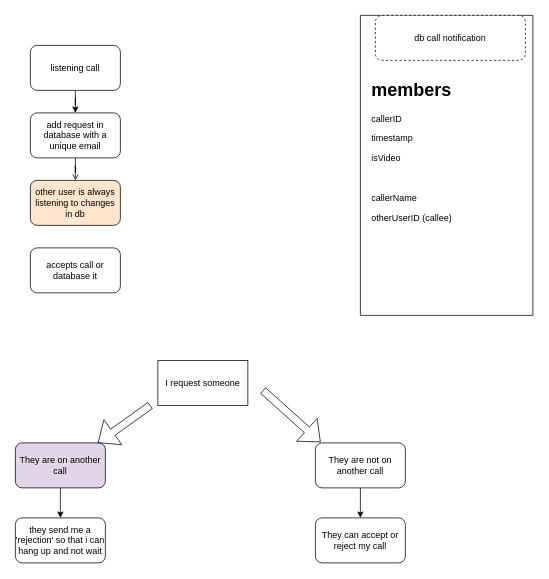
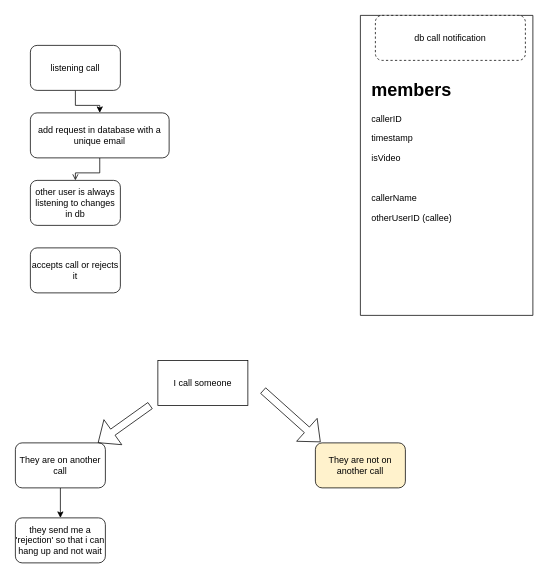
node "add request in database with a unique email": size 90x45 -> 139x45
node "other user is always listening to changes in db": fillcolor #ffe6cc -> #ffffff
node "accepts call or database it": label "accepts call or database it" -> "accepts call or rejects it"
node "I request someone": label "I request someone" -> "I call someone"
node "They are on another call": fillcolor #e1d5e7 -> #ffffff
node "They are not on another call": fillcolor #ffffff -> #fff2cc
edge "They are not on another call" -> "They can accept or reject my call": removed
node "They can accept or reject my call": removed
